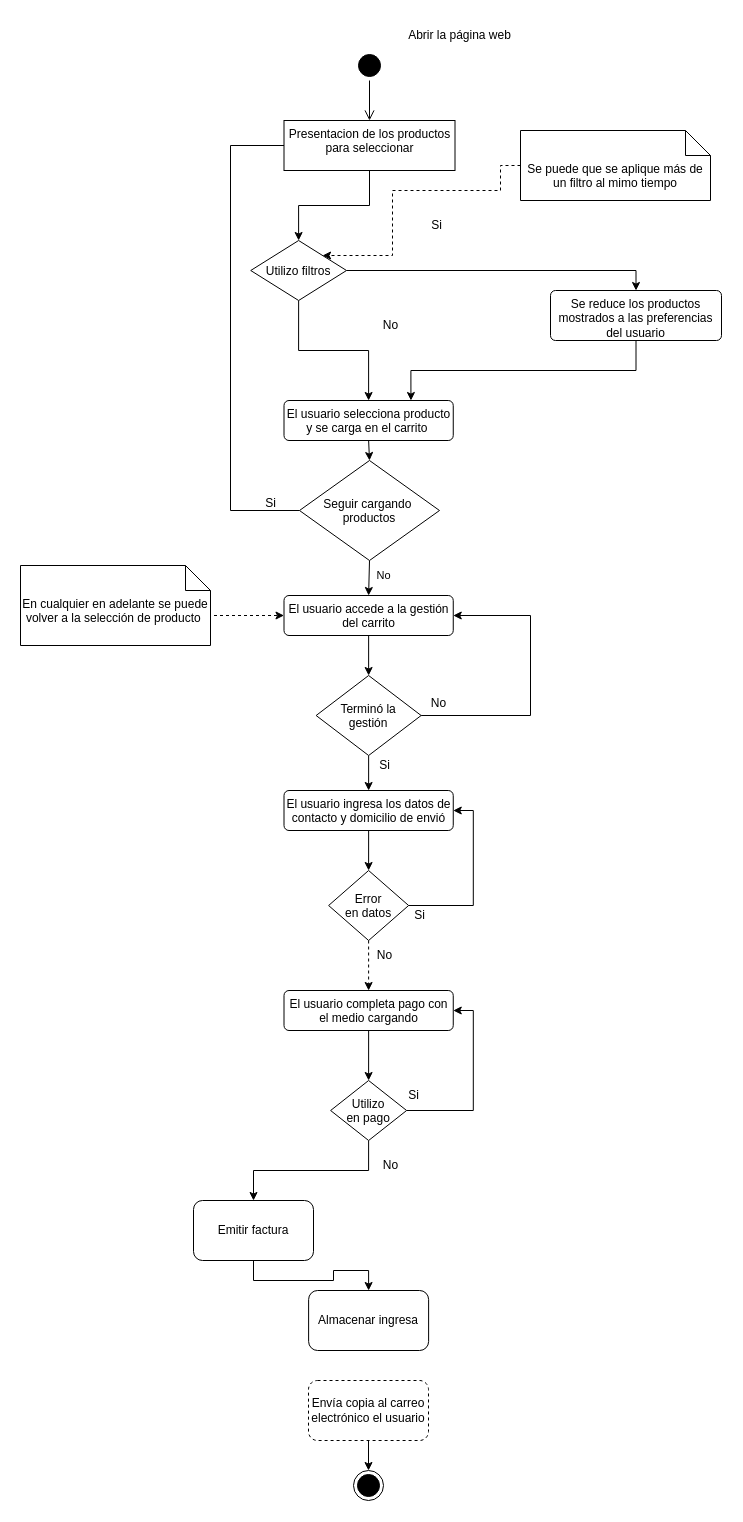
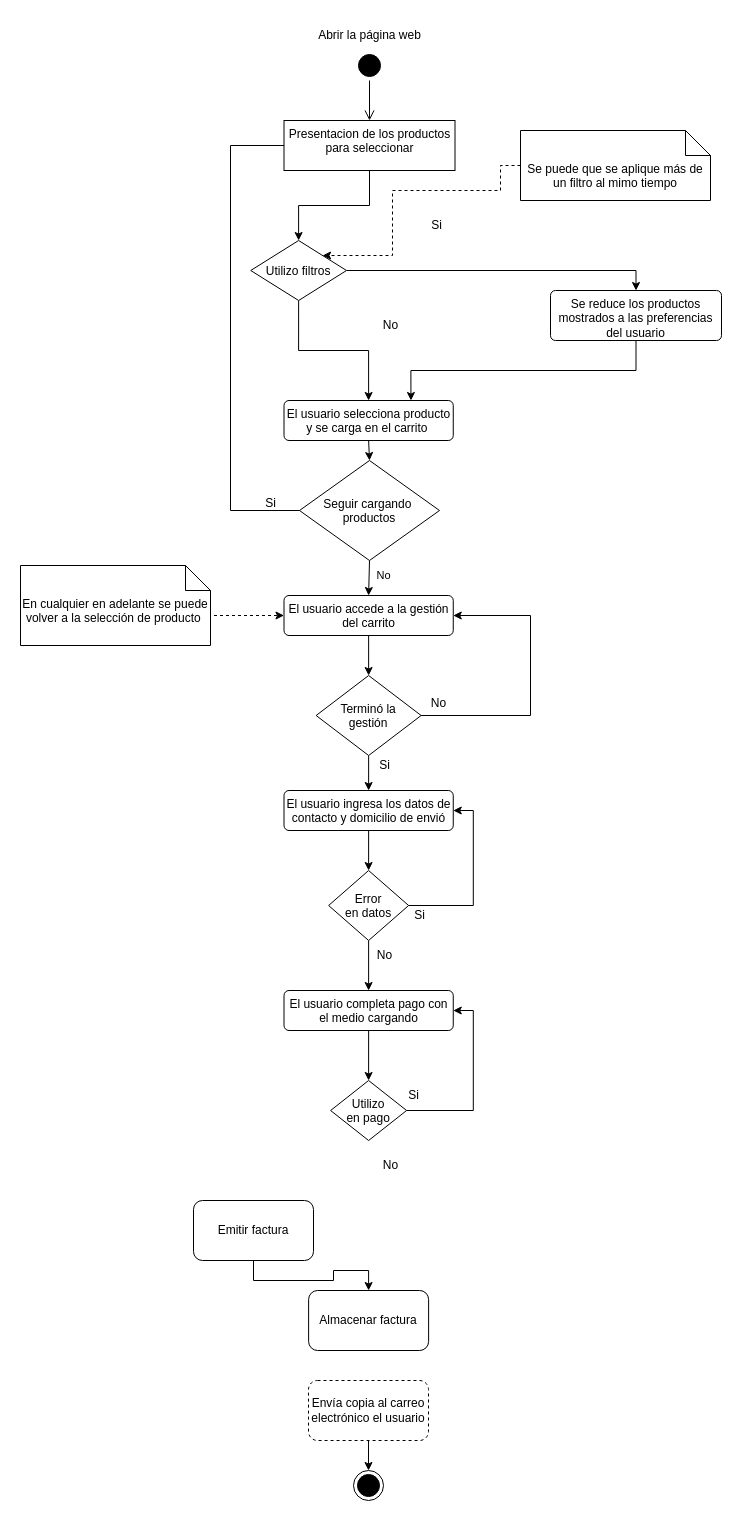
node "Abrir la página web": moved (460, 36) -> (370, 36)
edge "Error en datos" -> "El usuario completa pago con el medio cargando": style dashed -> solid
edge "Utilizo en pago" -> "Emitir factura": removed
node "Almacenar ingresa": label "Almacenar ingresa" -> "Almacenar factura"
